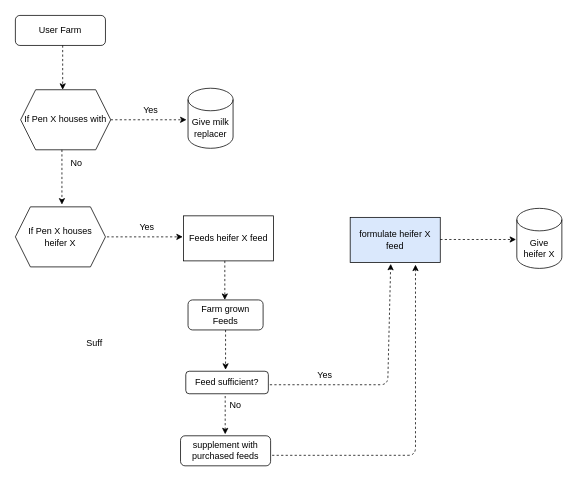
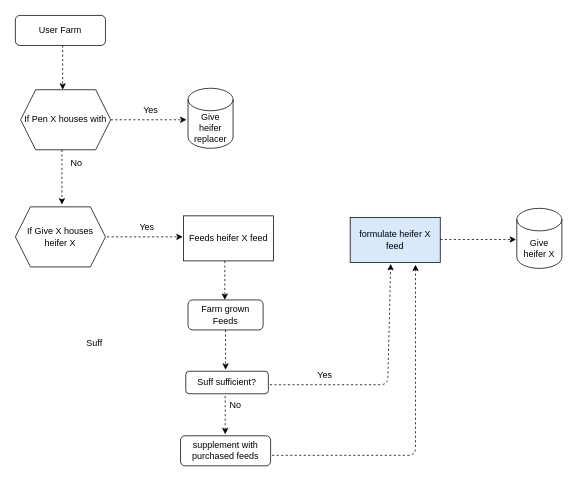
node "Give milk replacer": label "Give milk replacer" -> "Give heifer replacer"
node "If Pen X houses heifer X": label "If Pen X houses heifer X" -> "If Give X houses heifer X"
node "Feed sufficient?": label "Feed sufficient?" -> "Suff sufficient?"
